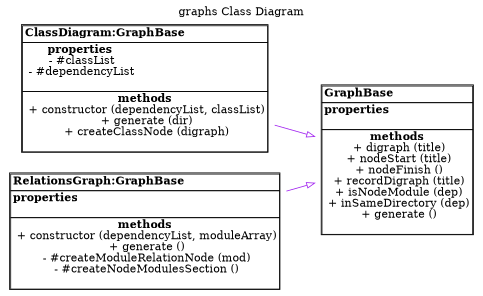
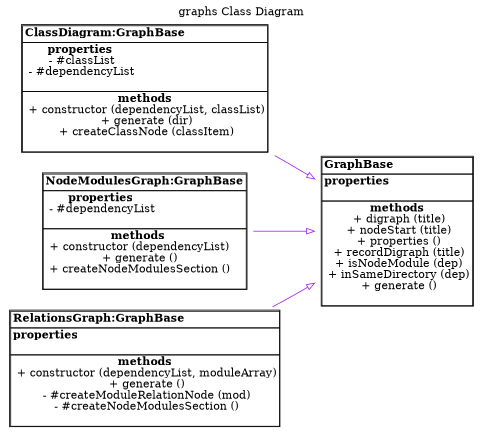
node "ClassDiagram:GraphBase": text "+ createClassNode (digraph)" -> "+ createClassNode (classItem)"
node "GraphBase": text "+ nodeFinish ()" -> "+ properties ()"
node "NodeModulesGraph:GraphBase": added
